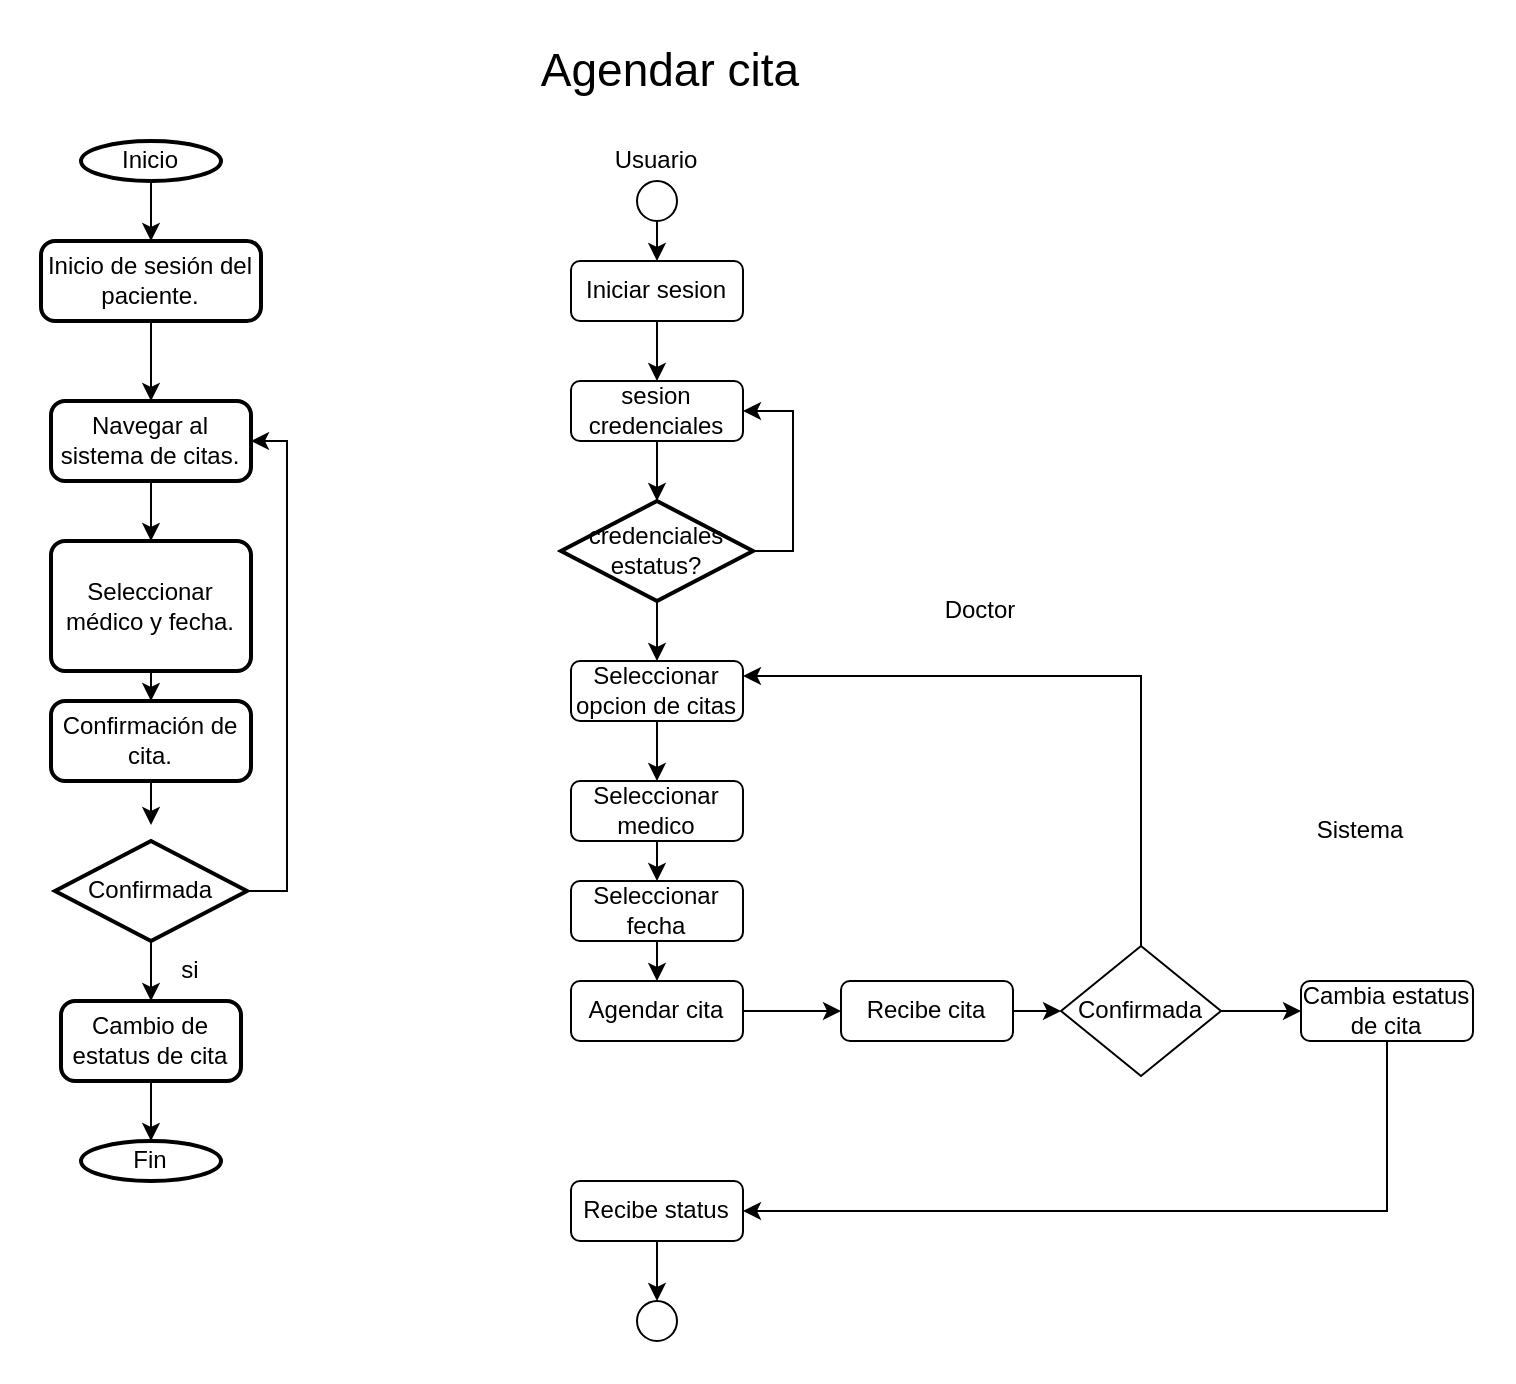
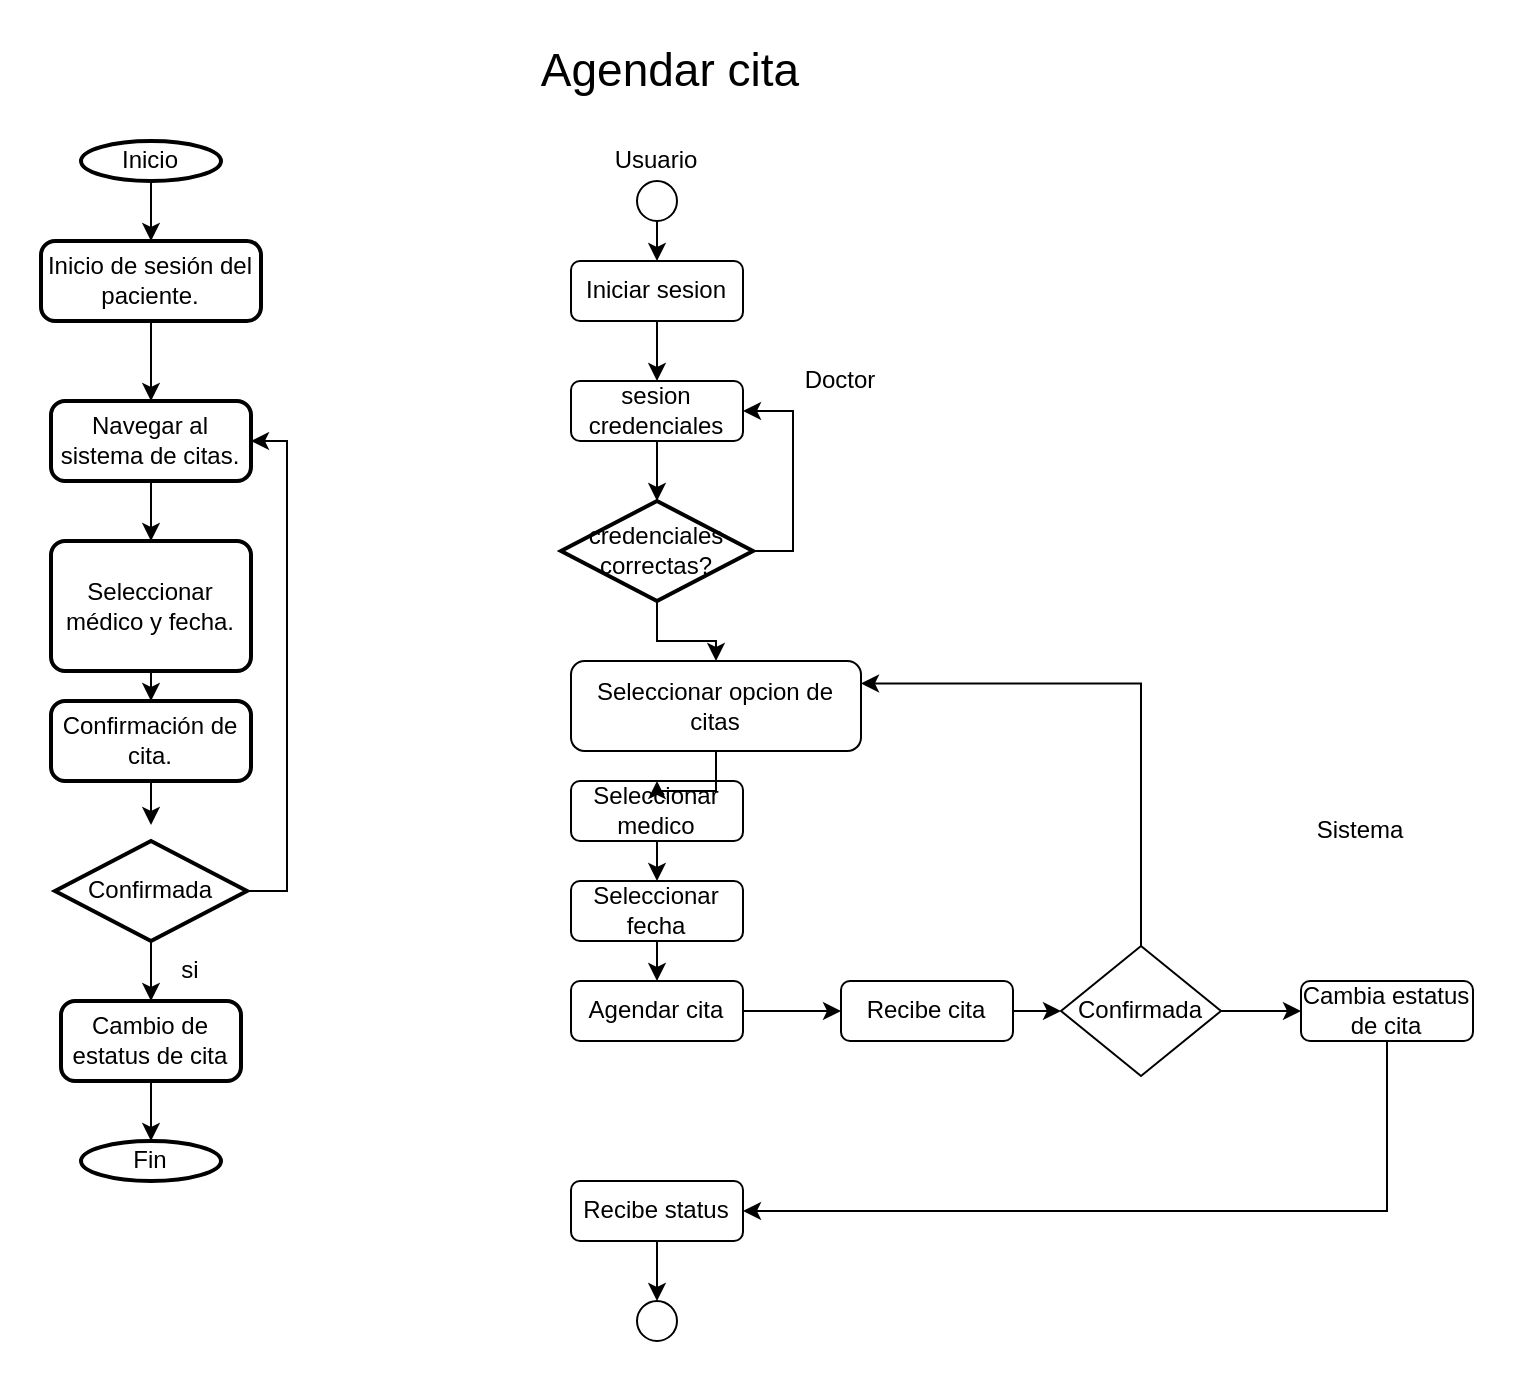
node "credenciales estatus?": label "credenciales estatus?" -> "credenciales correctas?"
node "Doctor": moved (981, 611) -> (841, 381)
node "Seleccionar opcion de citas": size 172x60 -> 290x90
